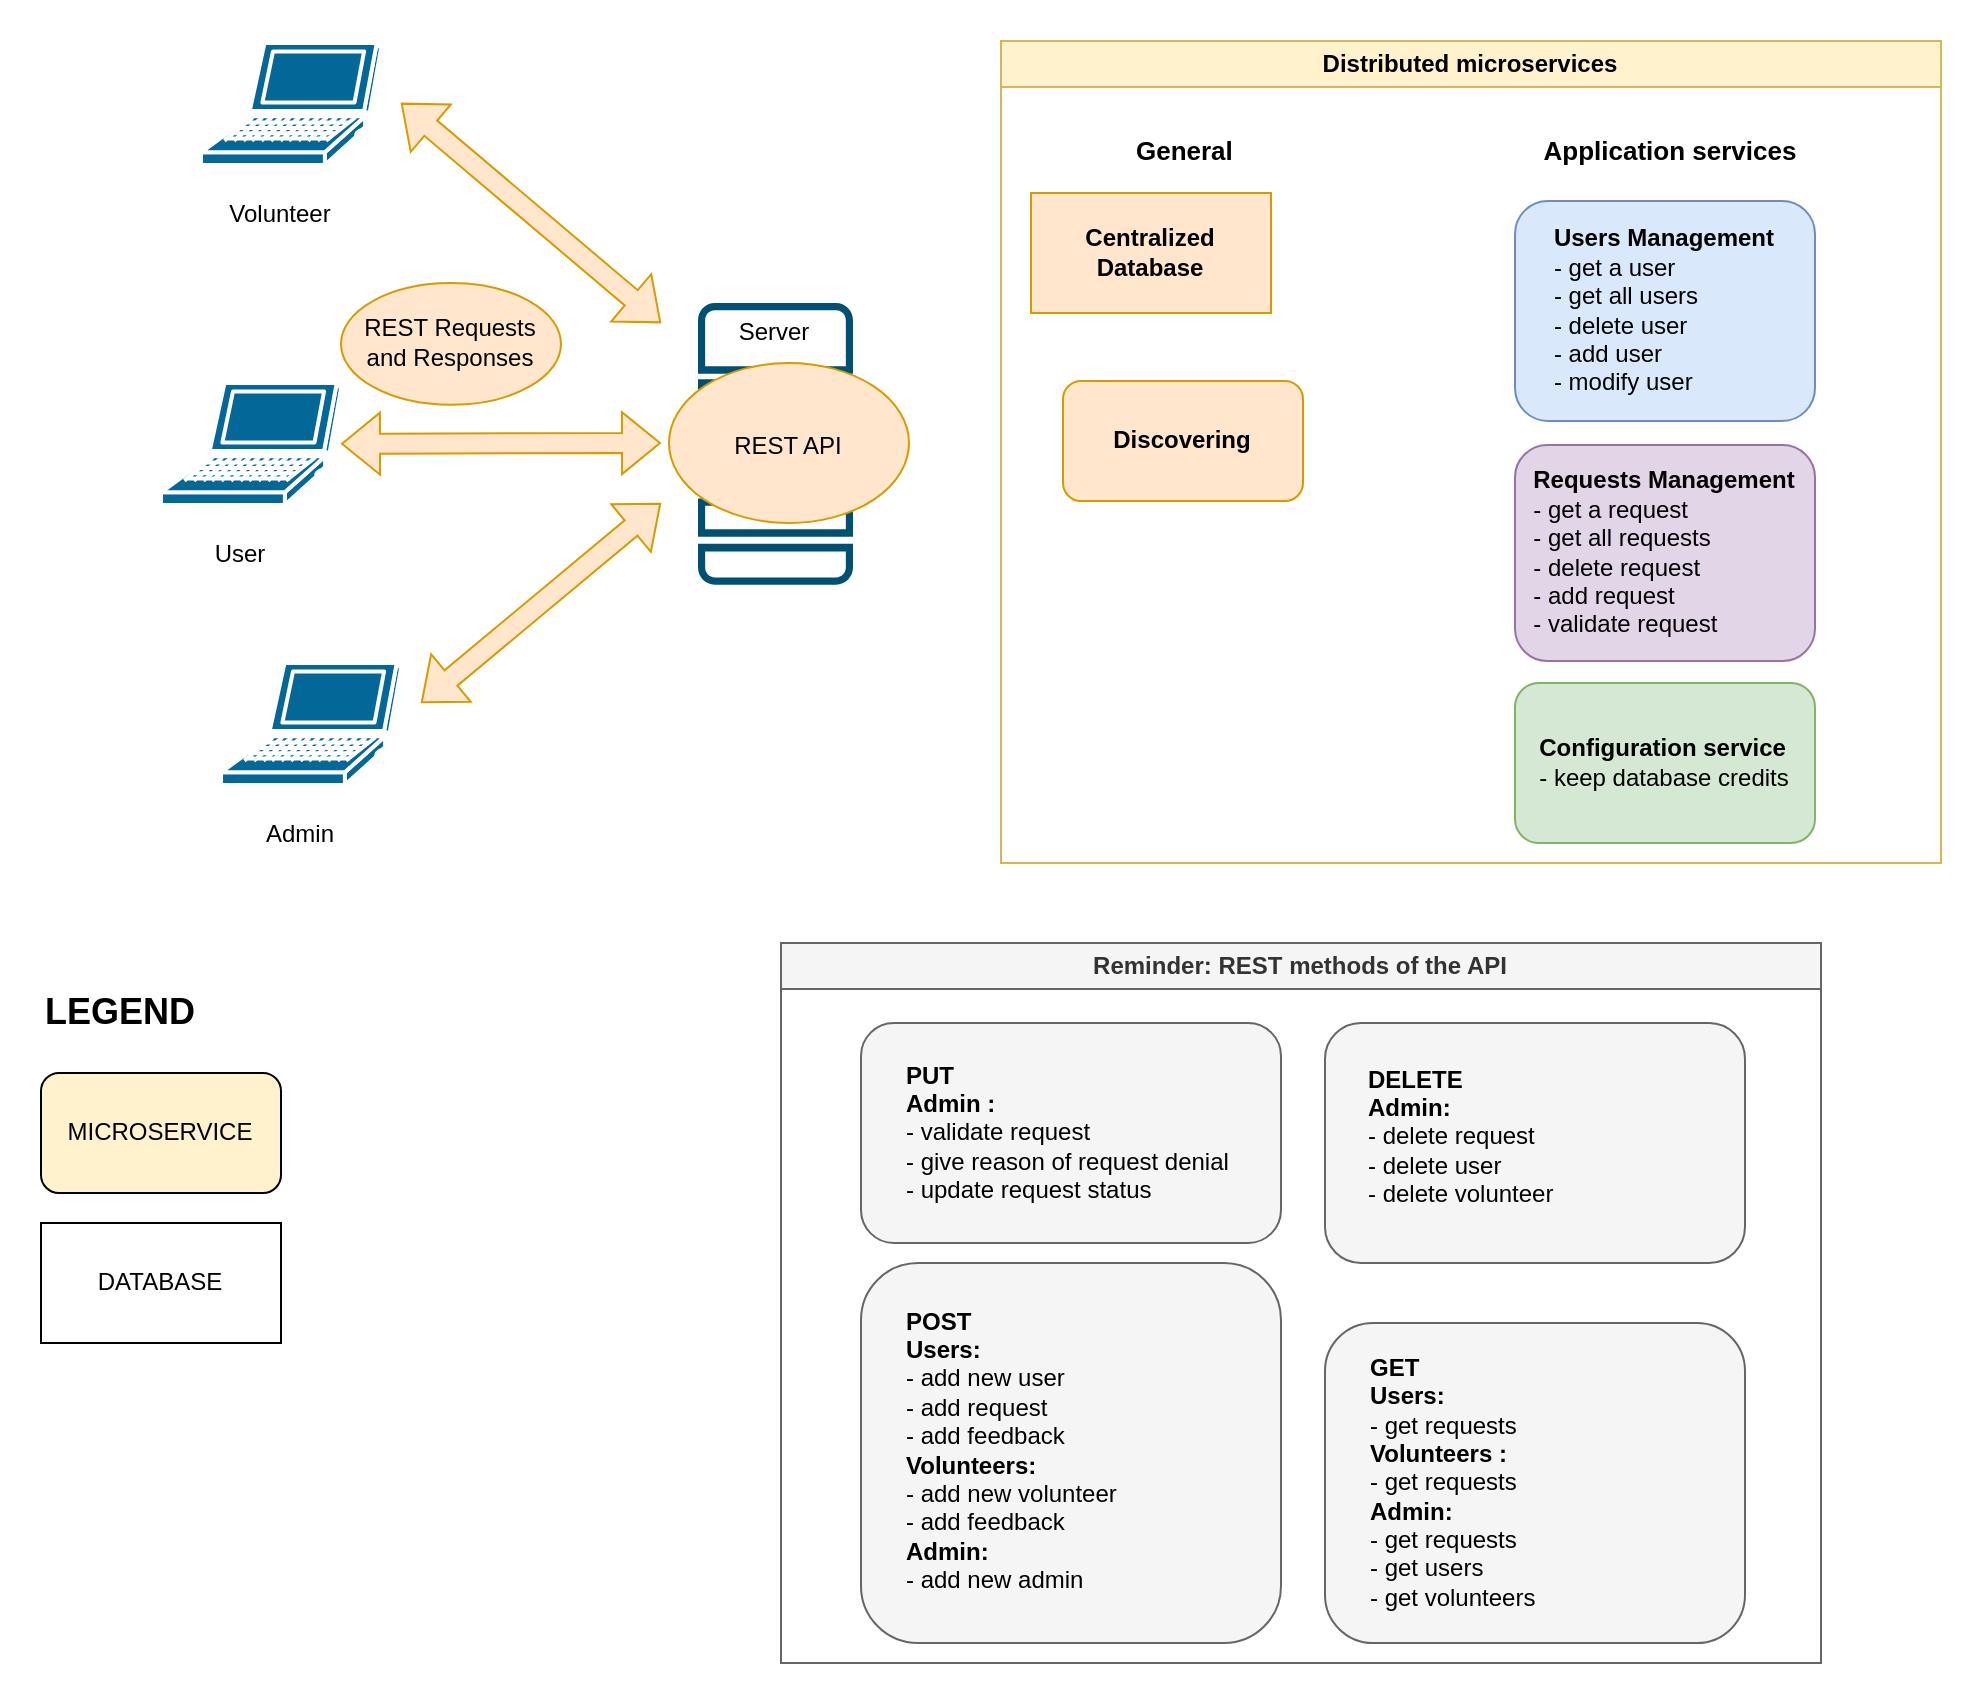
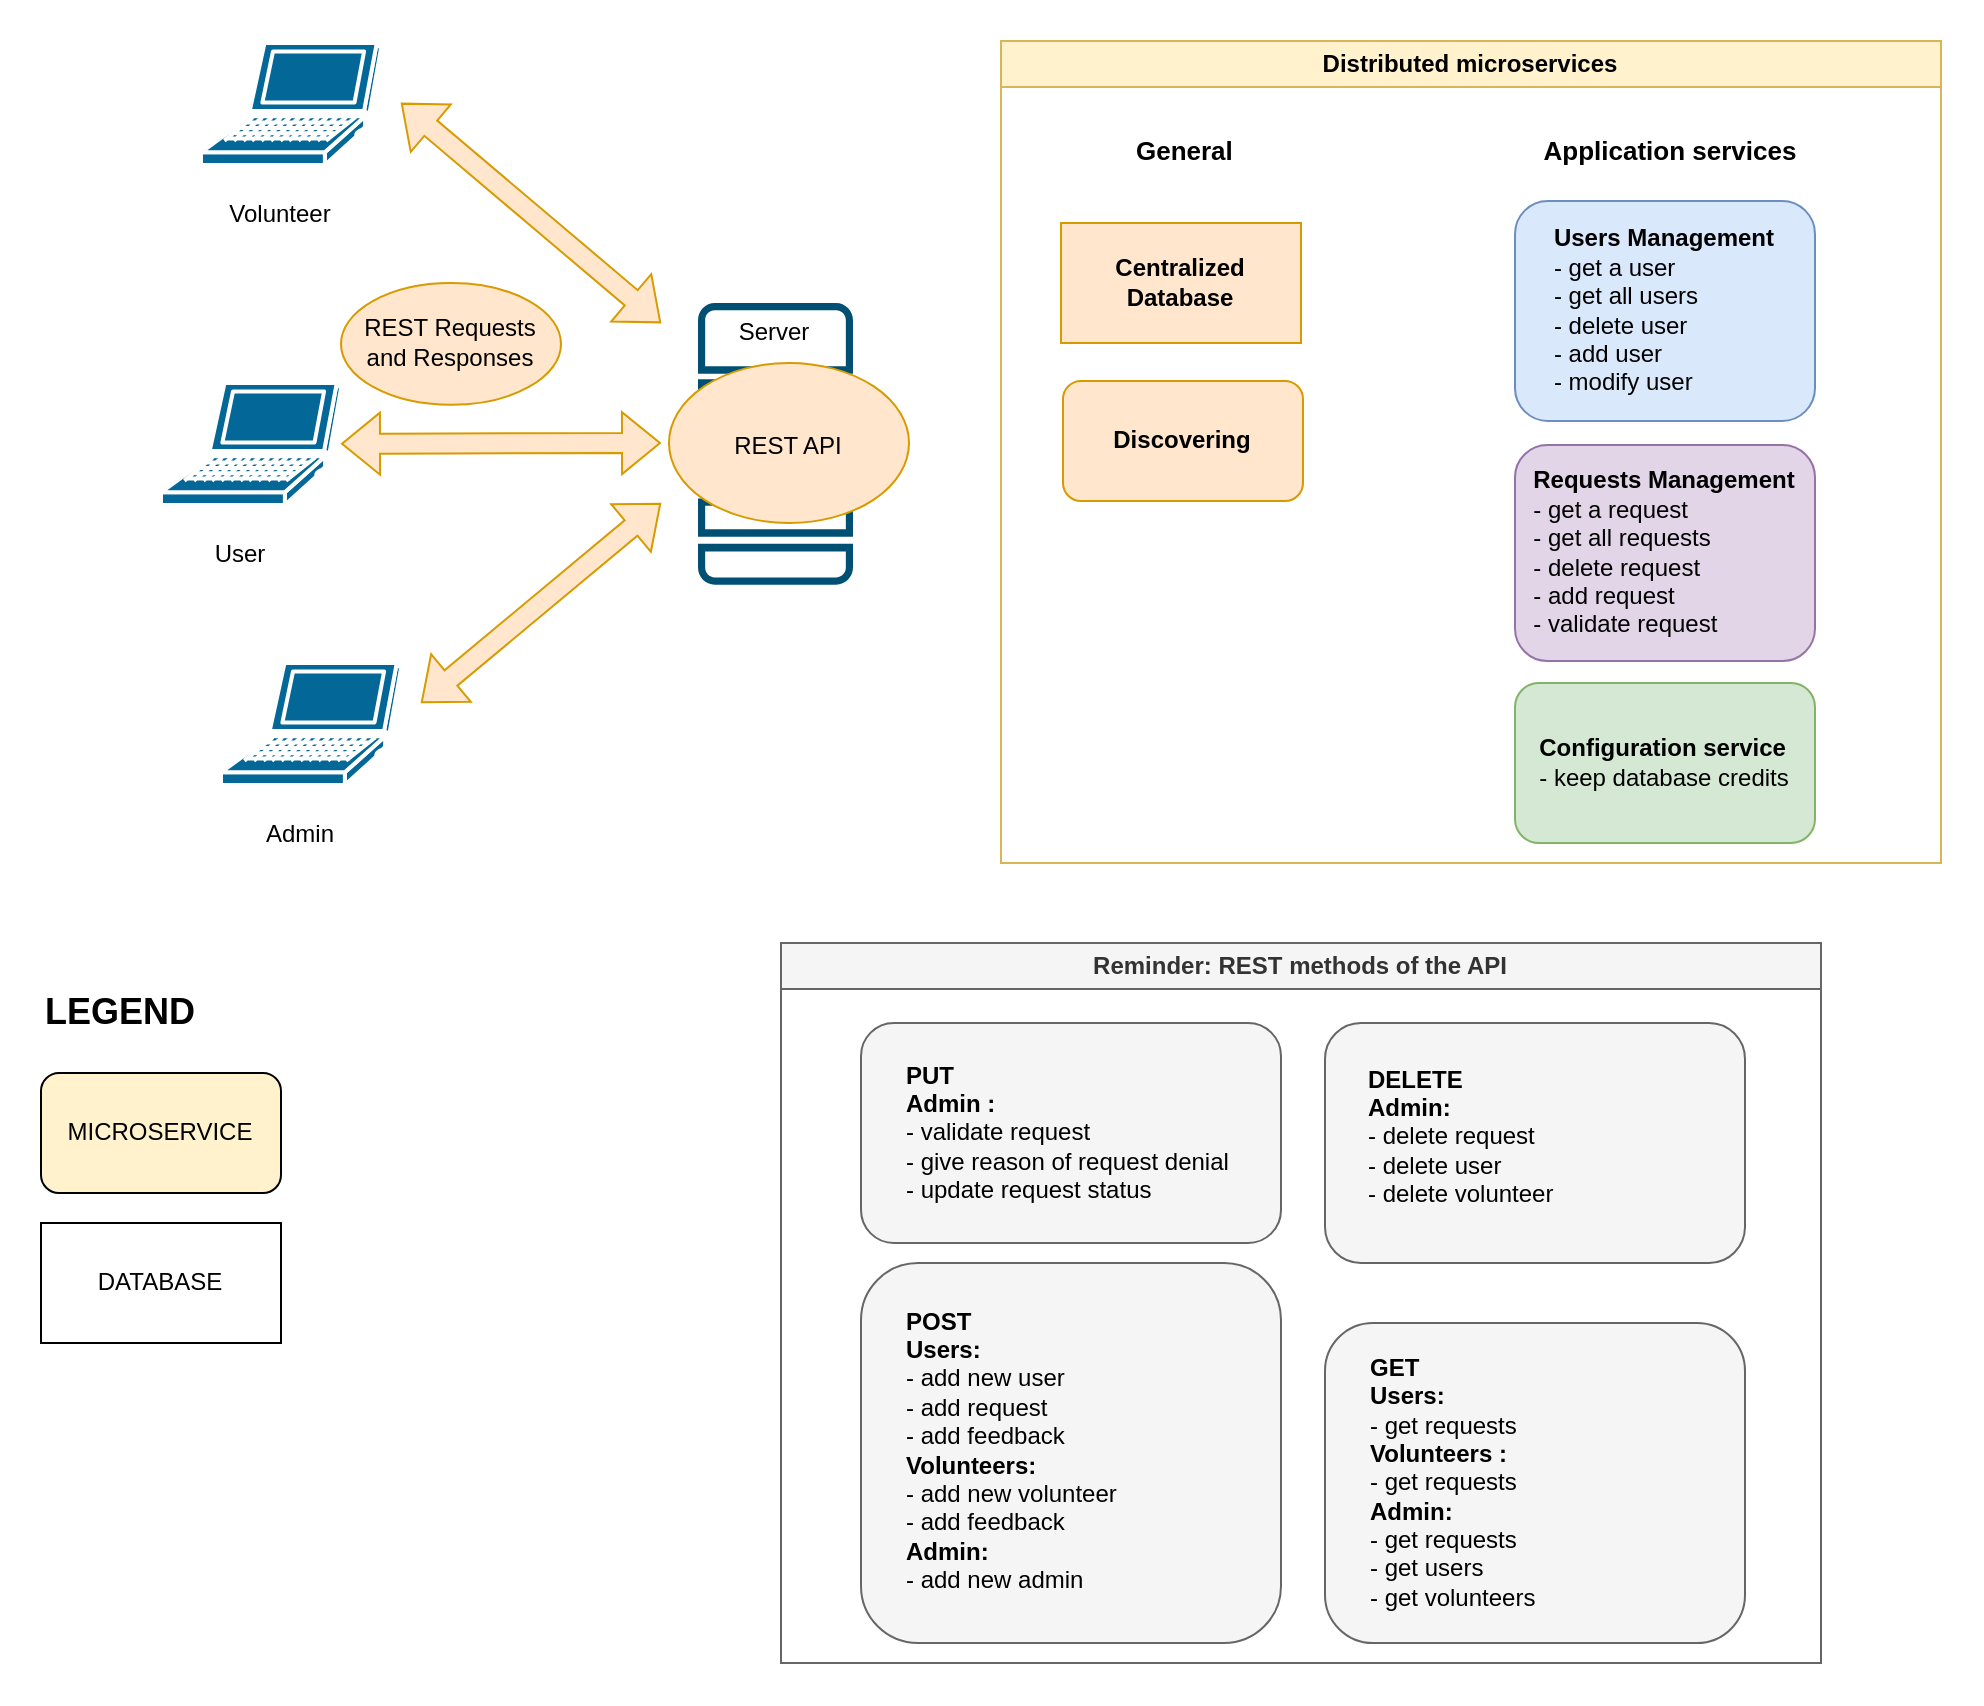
node "Centralized Database": moved (1151, 253) -> (1181, 283)
